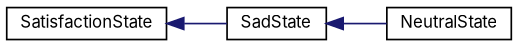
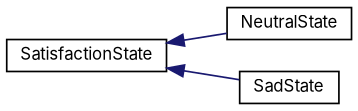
edge "NeutralState" -> "SadState": now "NeutralState" -> "SatisfactionState"
